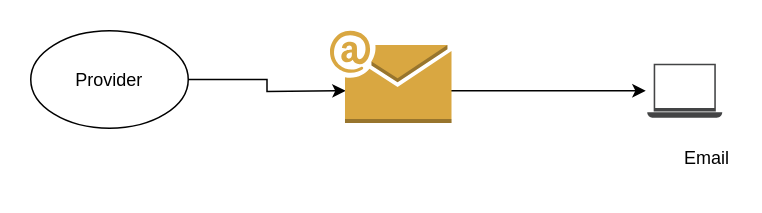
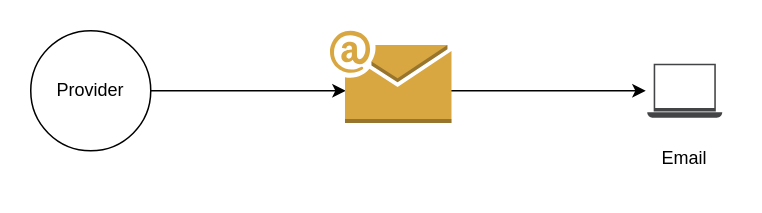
node "Provider": size 158x98 -> 120x120
node "Email": moved (707, 158) -> (685, 158)
